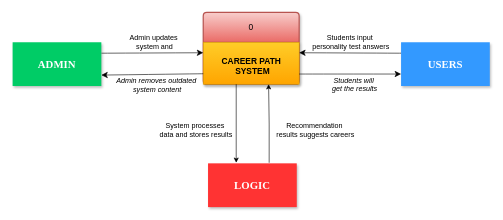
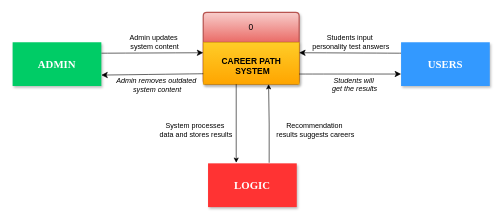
node "Admin updates system and": label "Admin updates system and" -> "Admin updates system content"
